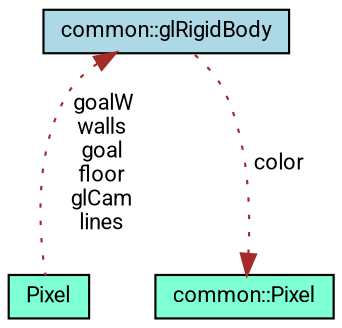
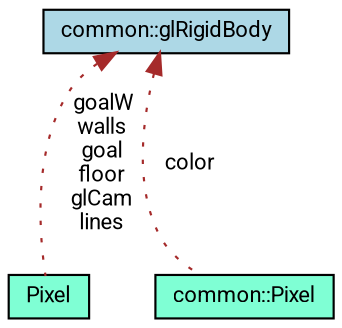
edge "common::glRigidBody" -> "common::Pixel": reversed
